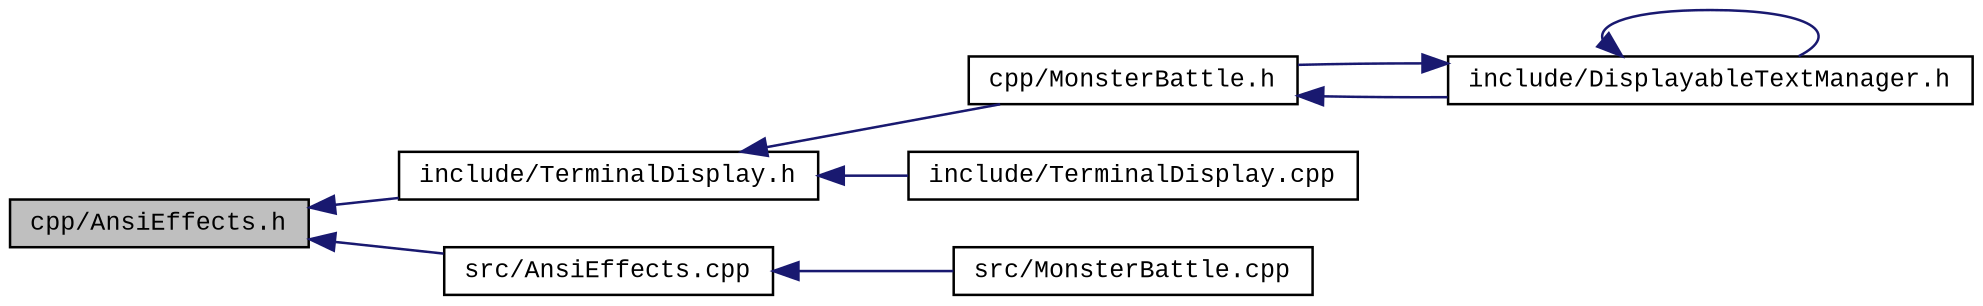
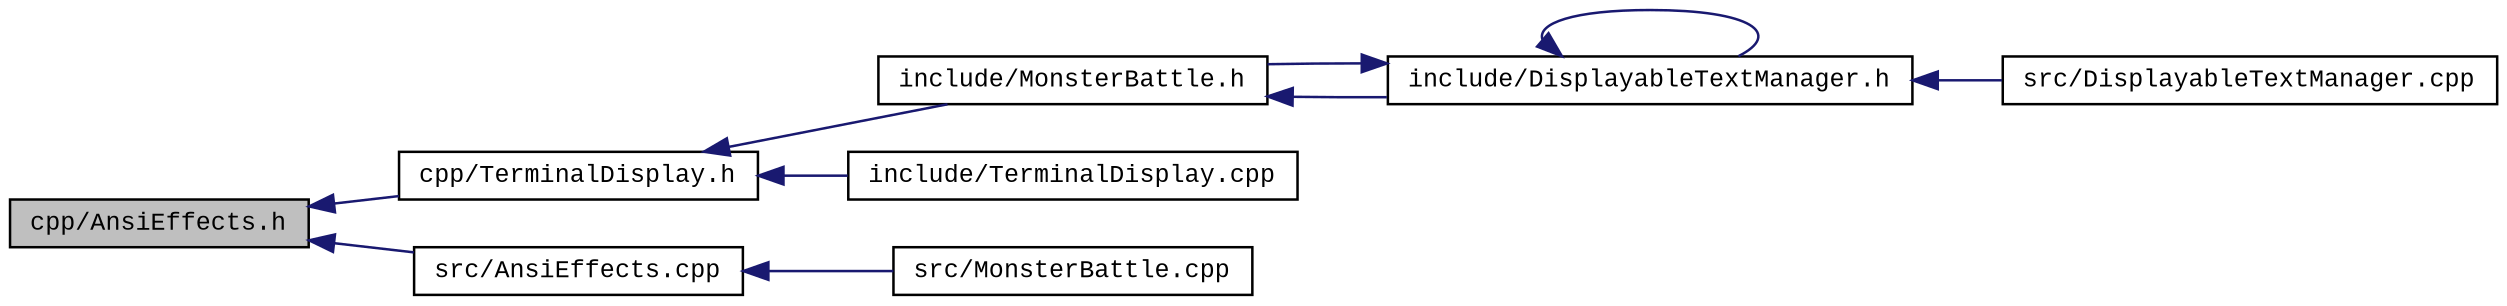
node "cpp/MonsterBattle.h": label "cpp/MonsterBattle.h" -> "include/MonsterBattle.h"
node "src/DisplayableTextManager.cpp": added
node "include/TerminalDisplay.h": label "include/TerminalDisplay.h" -> "cpp/TerminalDisplay.h"
